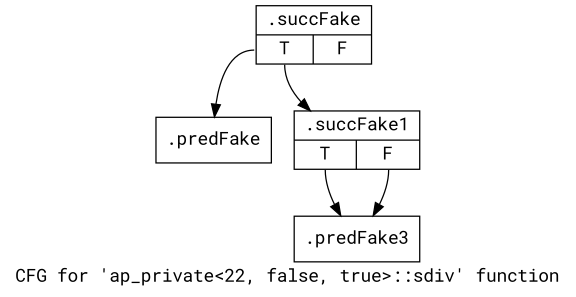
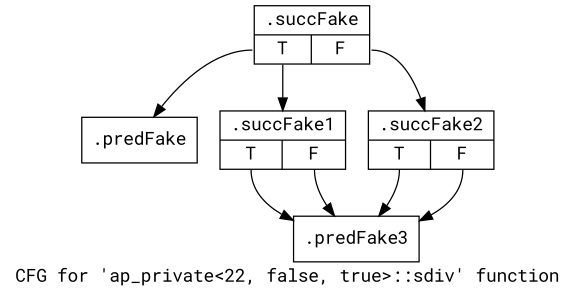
node ".succFake2": added
